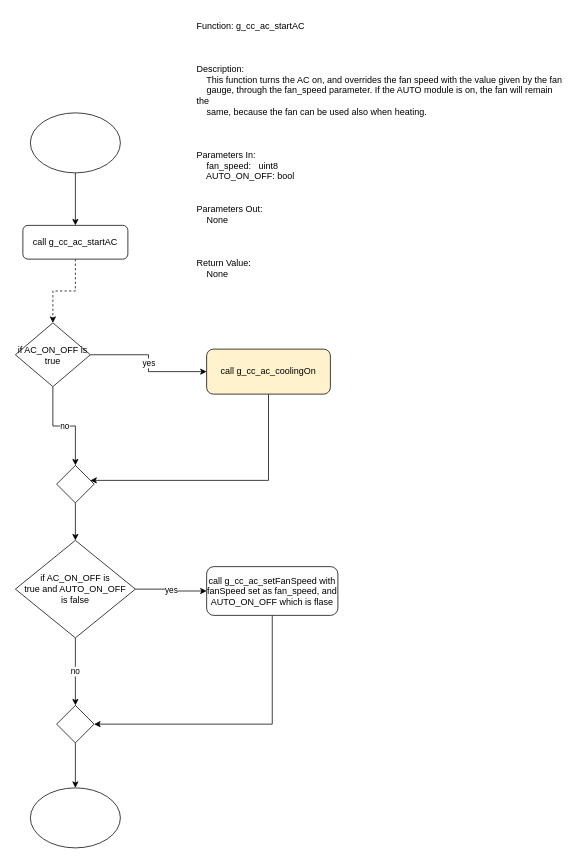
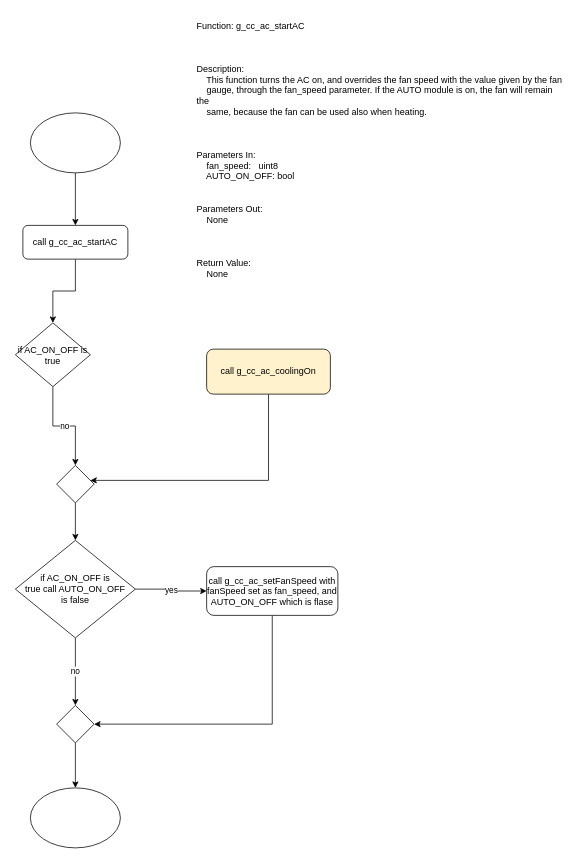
edge "call g_cc_ac_startAC" -> "if AC_ON_OFF is true": style dashed -> solid
edge "if AC_ON_OFF is true" -> "call g_cc_ac_coolingOn": removed, label "yes"
node "if AC_ON_OFF is true and AUTO_ON_OFF is false": label "if AC_ON_OFF is true and AUTO_ON_OFF is false" -> "if AC_ON_OFF is true call AUTO_ON_OFF is false"
